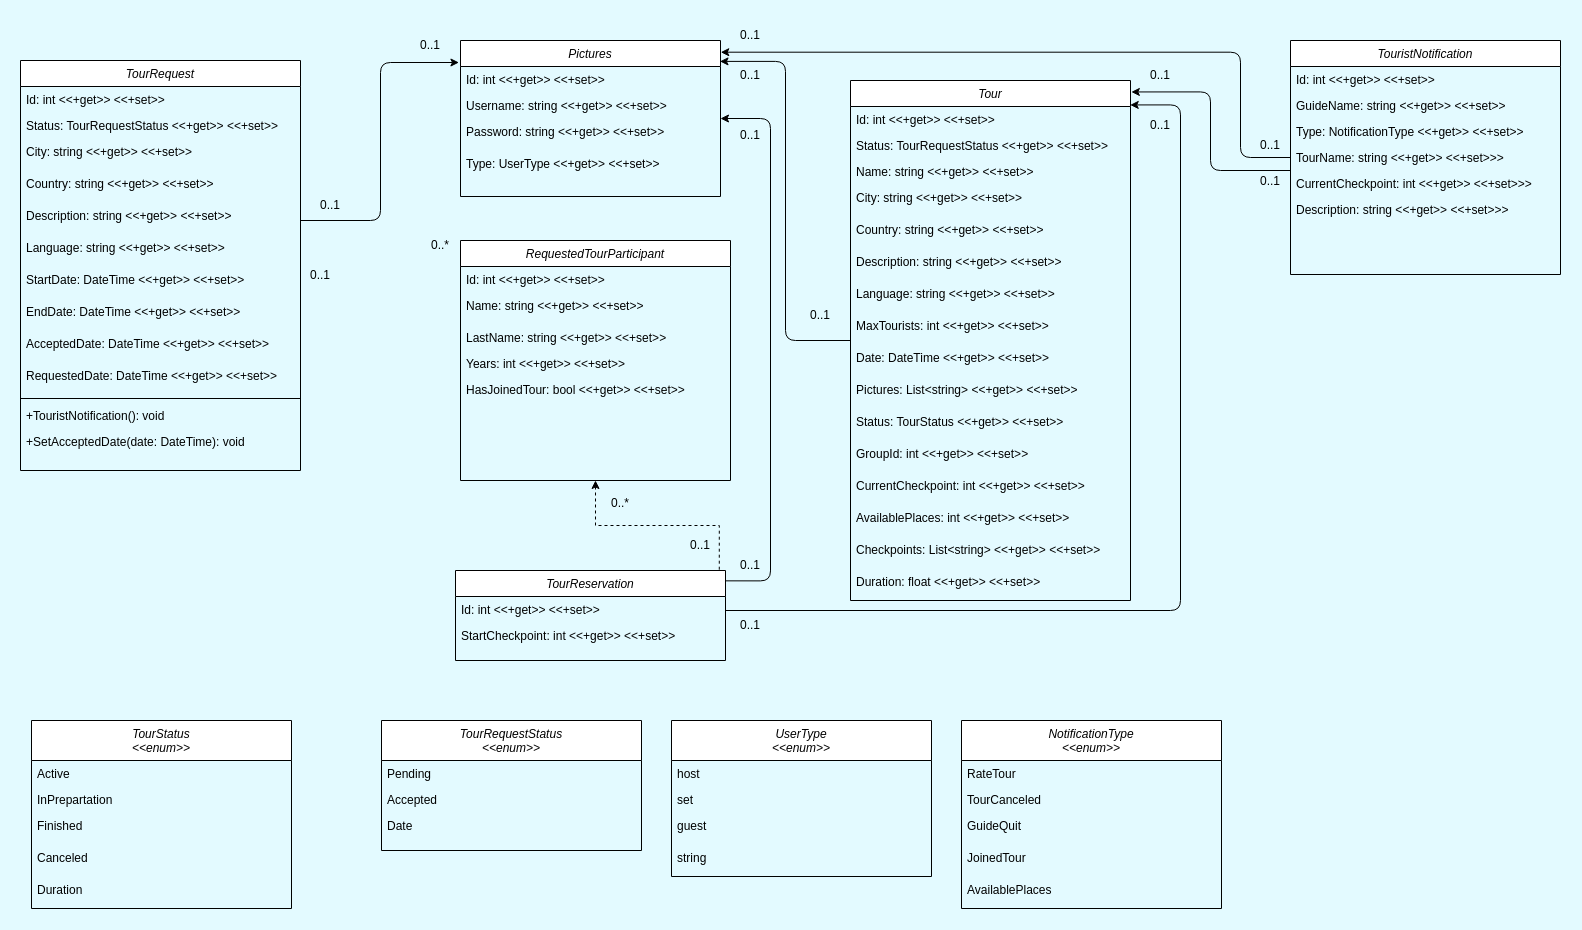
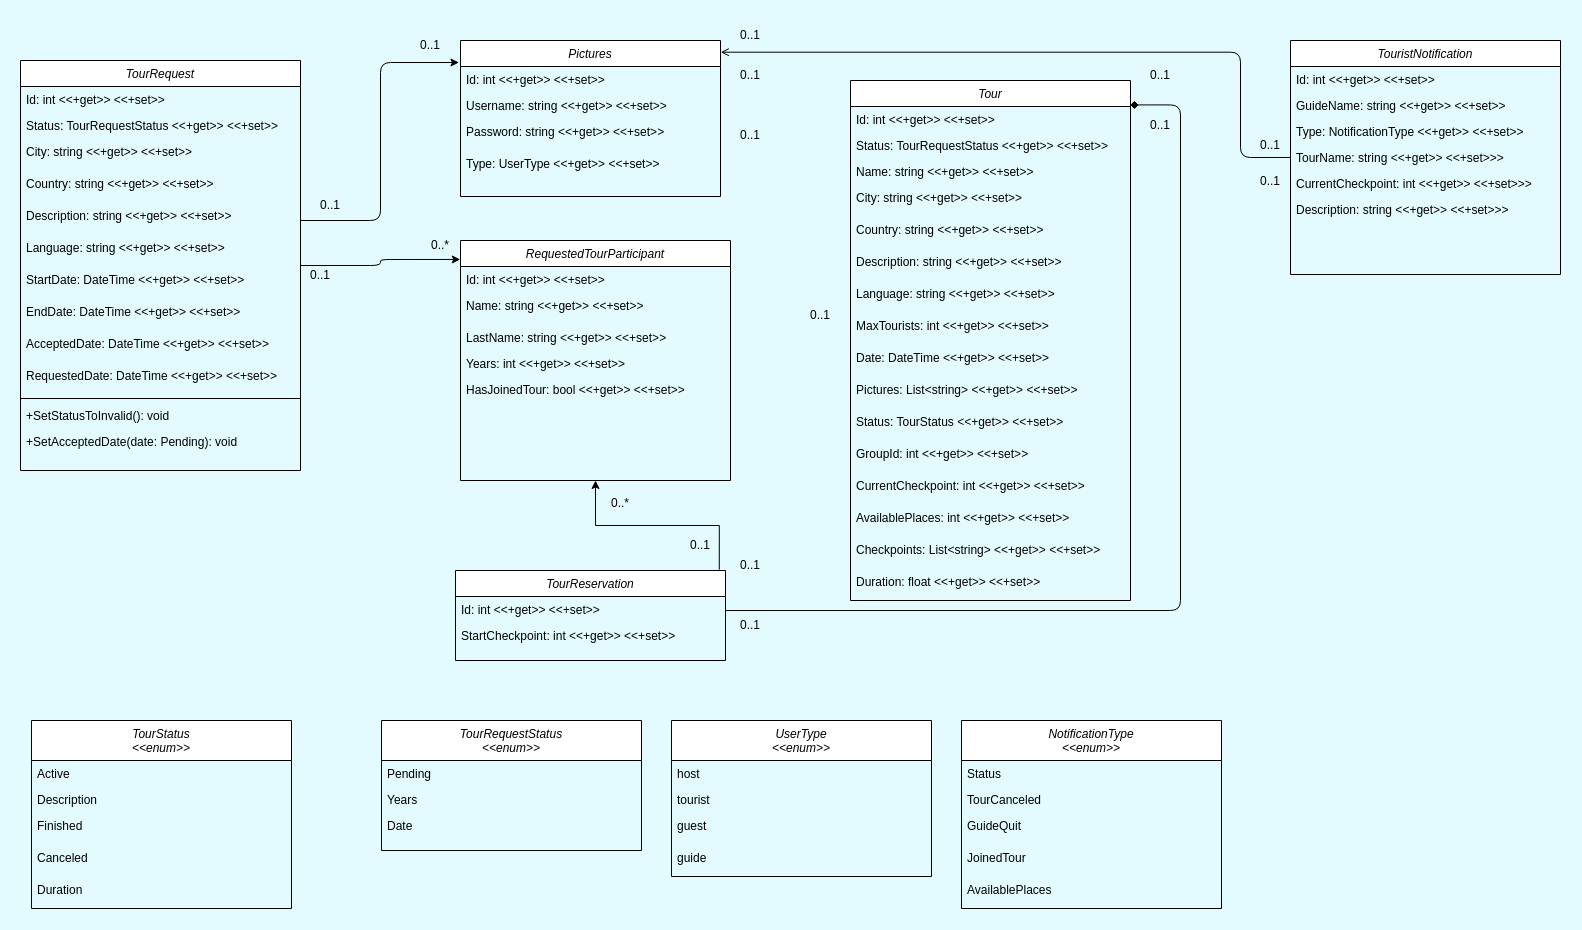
edge "TouristNotification" -> "Pictures": arrowhead classic -> open
edge "TourReservation" -> "Tour": arrowhead classic -> diamond
edge "TouristNotification" -> "Tour": removed
edge "Tour" -> "Pictures": removed
edge "TourRequest" -> "RequestedTourParticipant": added
edge "TourReservation" -> "Pictures": removed
node "+TouristNotification(): void": label "+TouristNotification(): void" -> "+SetStatusToInvalid(): void"
node "+SetAcceptedDate(date: DateTime): void": label "+SetAcceptedDate(date: DateTime): void" -> "+SetAcceptedDate(date: Pending): void"
edge "TourReservation" -> "RequestedTourParticipant": style dashed -> solid
node "RateTour": label "RateTour" -> "Status"
node "InPrepartation": label "InPrepartation" -> "Description"
node "Accepted": label "Accepted" -> "Years"
node "set": label "set" -> "tourist"
node "string": label "string" -> "guide"
